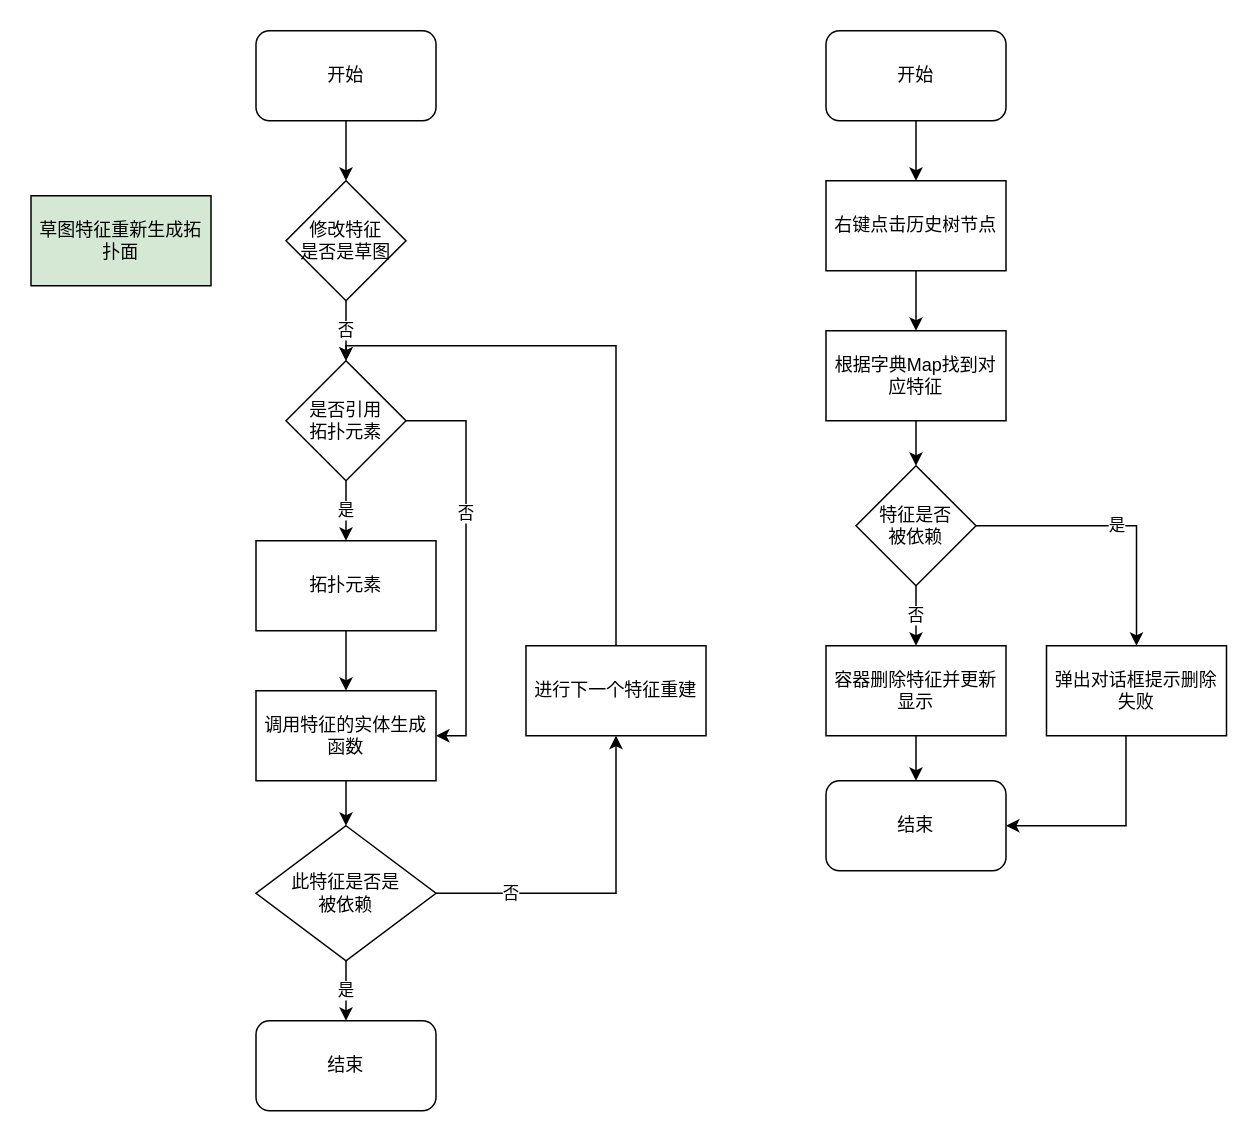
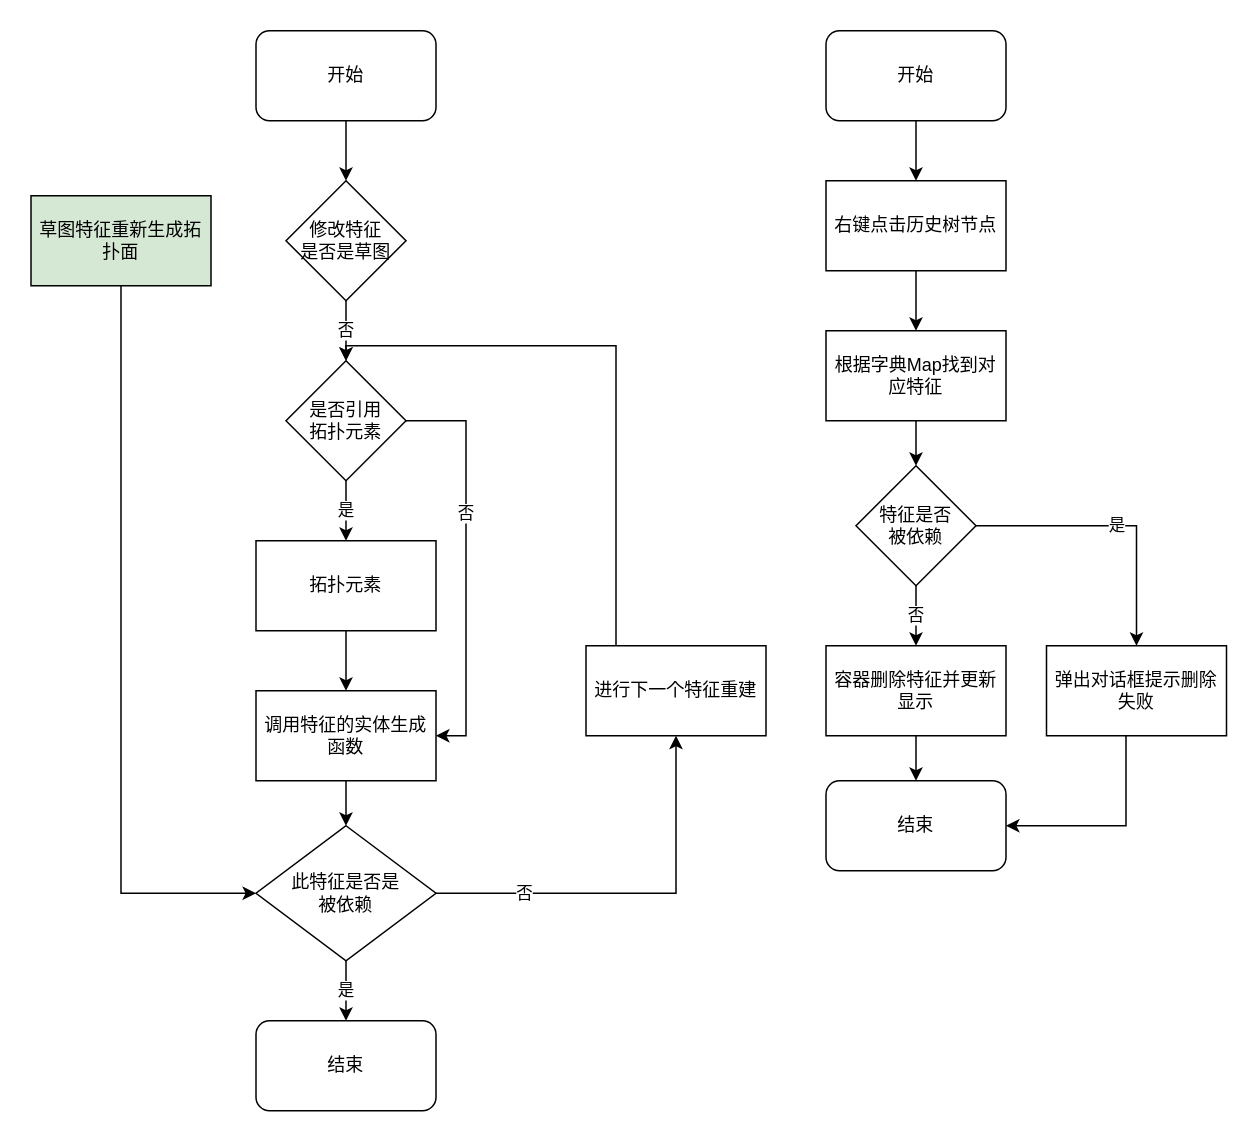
edge "草图特征重新生成拓扑面" -> "此特征是否是 被依赖": added
node "进行下一个特征重建": moved (616, 691) -> (676, 691)
